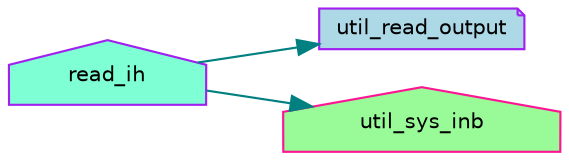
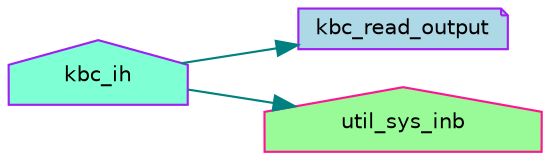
node "util_read_output": label "util_read_output" -> "kbc_read_output"
node "read_ih": label "read_ih" -> "kbc_ih"
